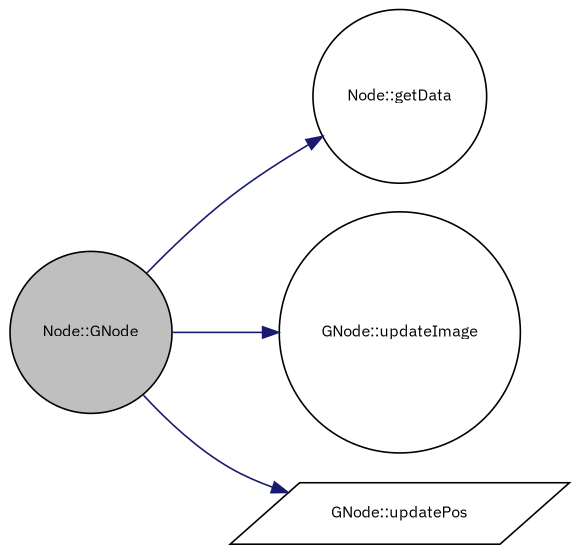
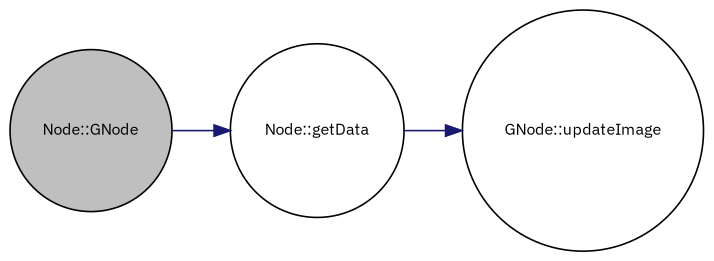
edge "Node::GNode" -> "GNode::updateImage": now "Node::getData" -> "GNode::updateImage"
node "GNode::updatePos": removed
